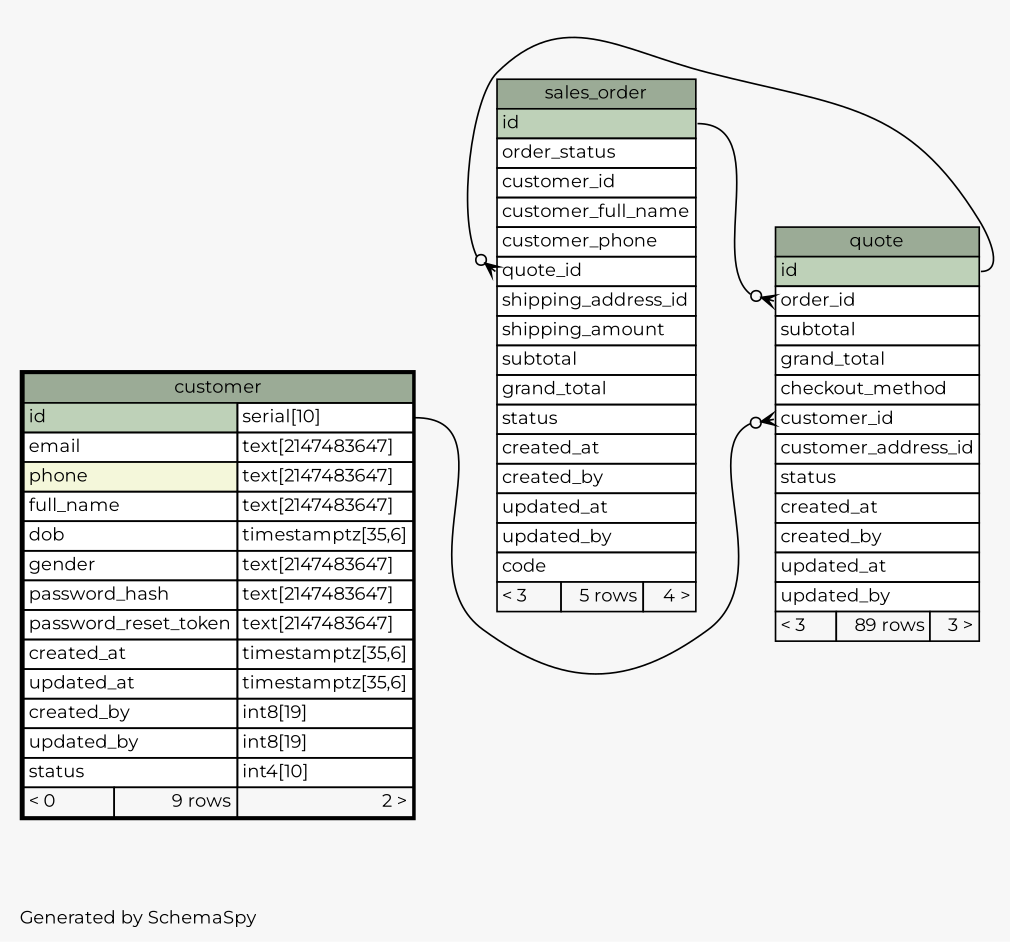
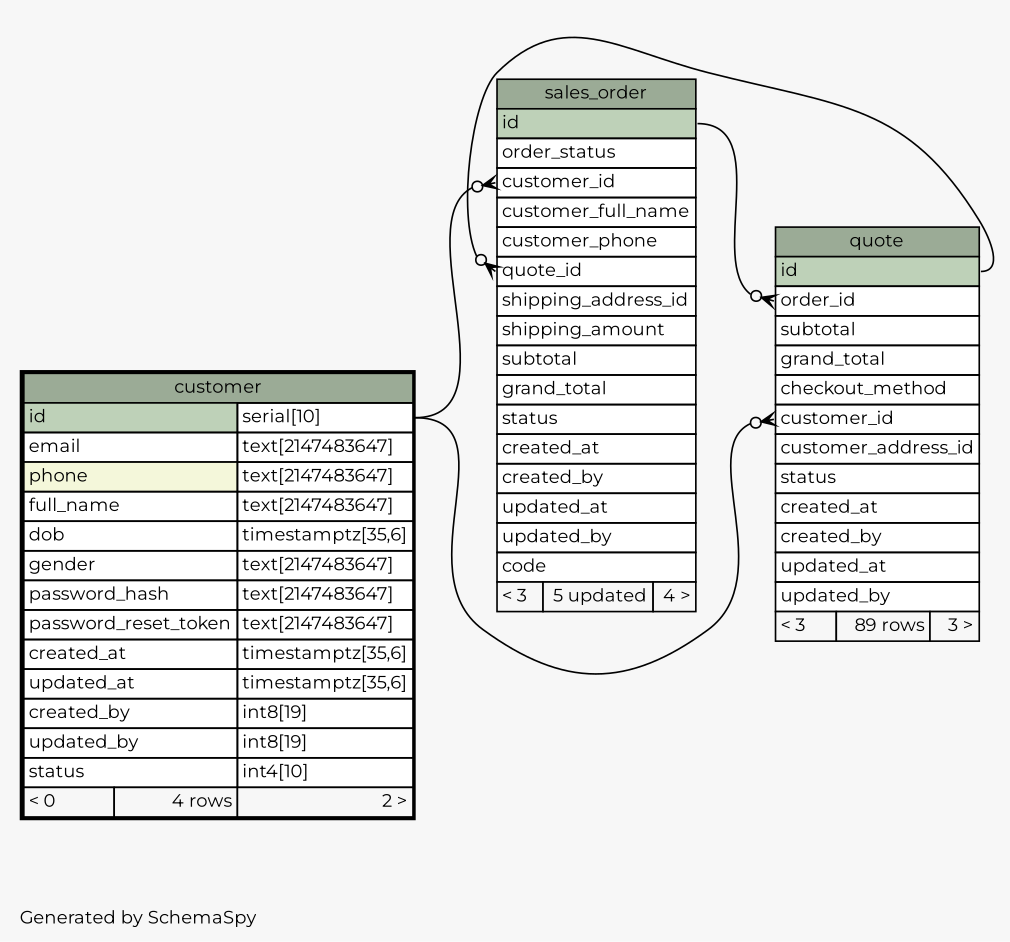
edge "customer" -> "sales_order": added
node "sales_order": text "5 rows" -> "5 updated"
node "customer": text "9 rows" -> "4 rows"
